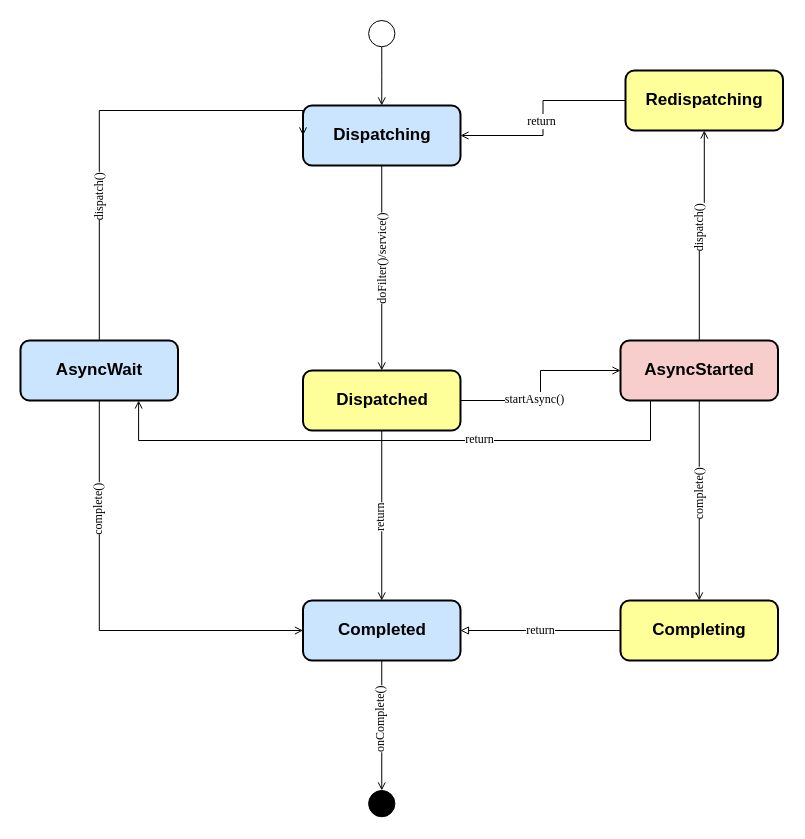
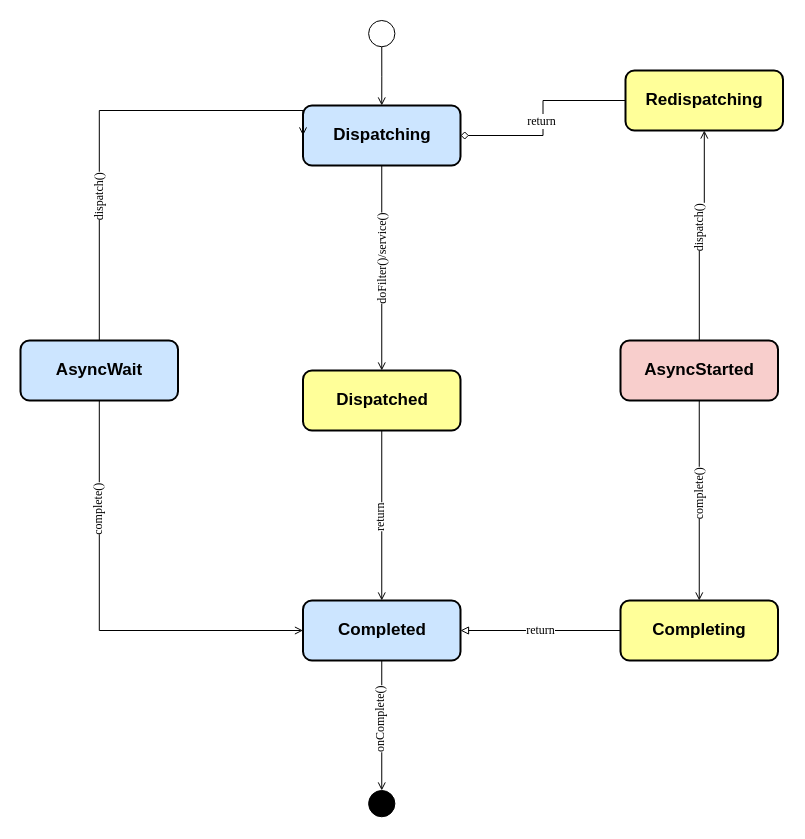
edge "Redispatching" -> "Dispatching": arrowhead open -> diamond
edge "Dispatched" -> "AsyncStarted": removed, label "startAsync()"
edge "AsyncStarted" -> "AsyncWait": removed, label "return"
